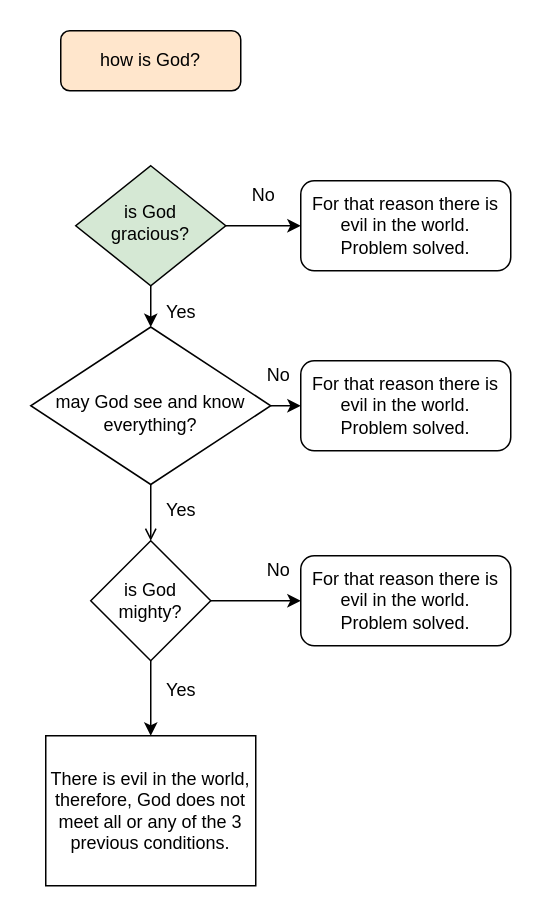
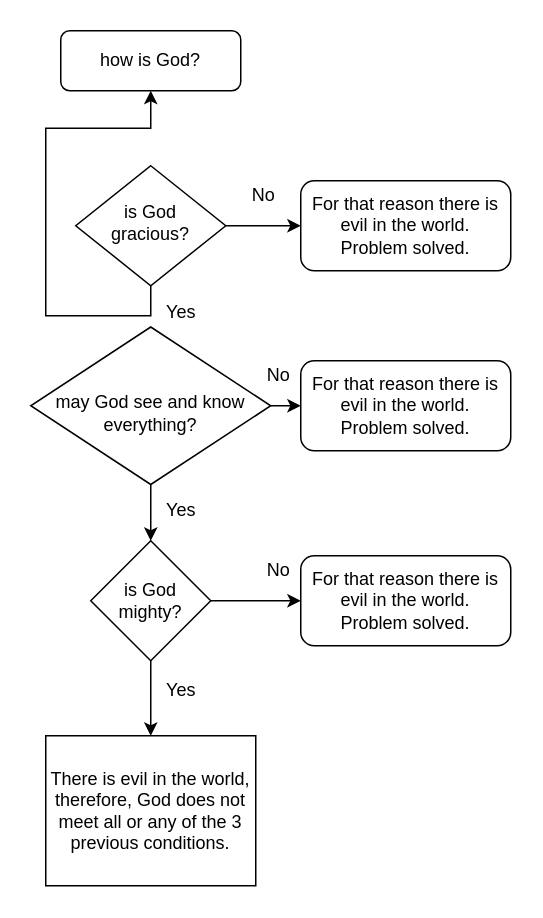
node "how is God?": fillcolor #ffe6cc -> #ffffff
node "is God gracious?": fillcolor #d5e8d4 -> #ffffff
edge "is God gracious?" -> "may God see and know everything?": now "is God gracious?" -> "how is God?"
edge "may God see and know everything?" -> "is God mighty?": arrowhead open -> classic
